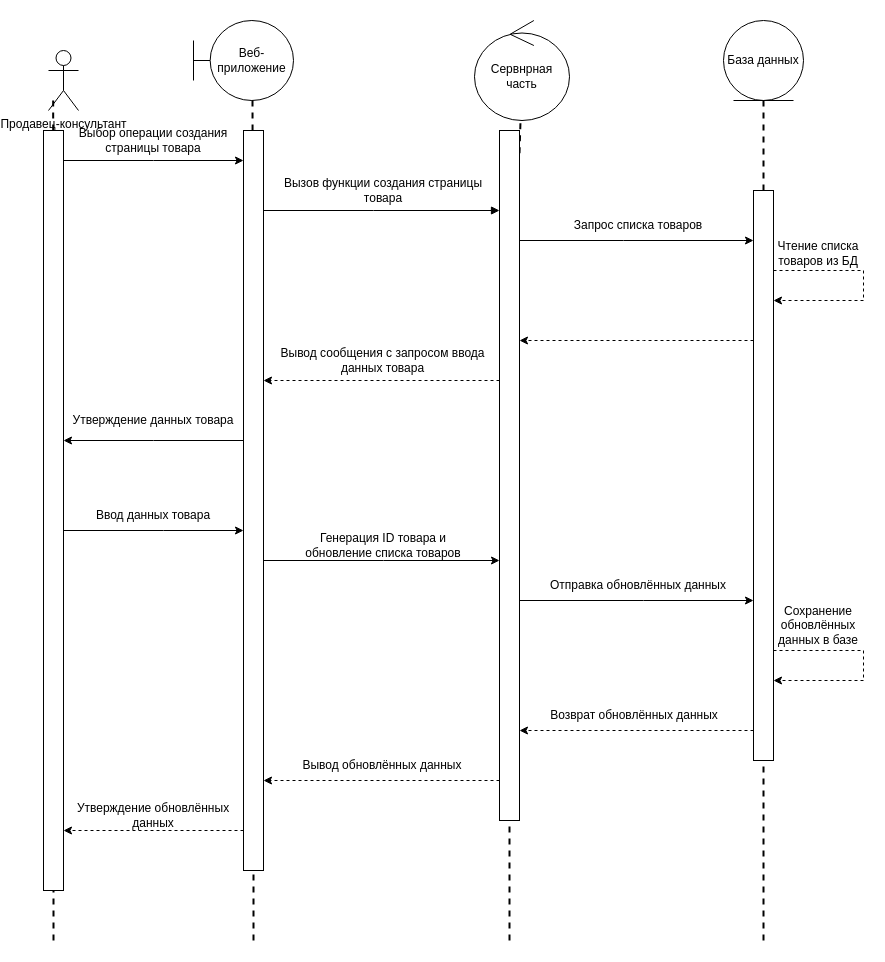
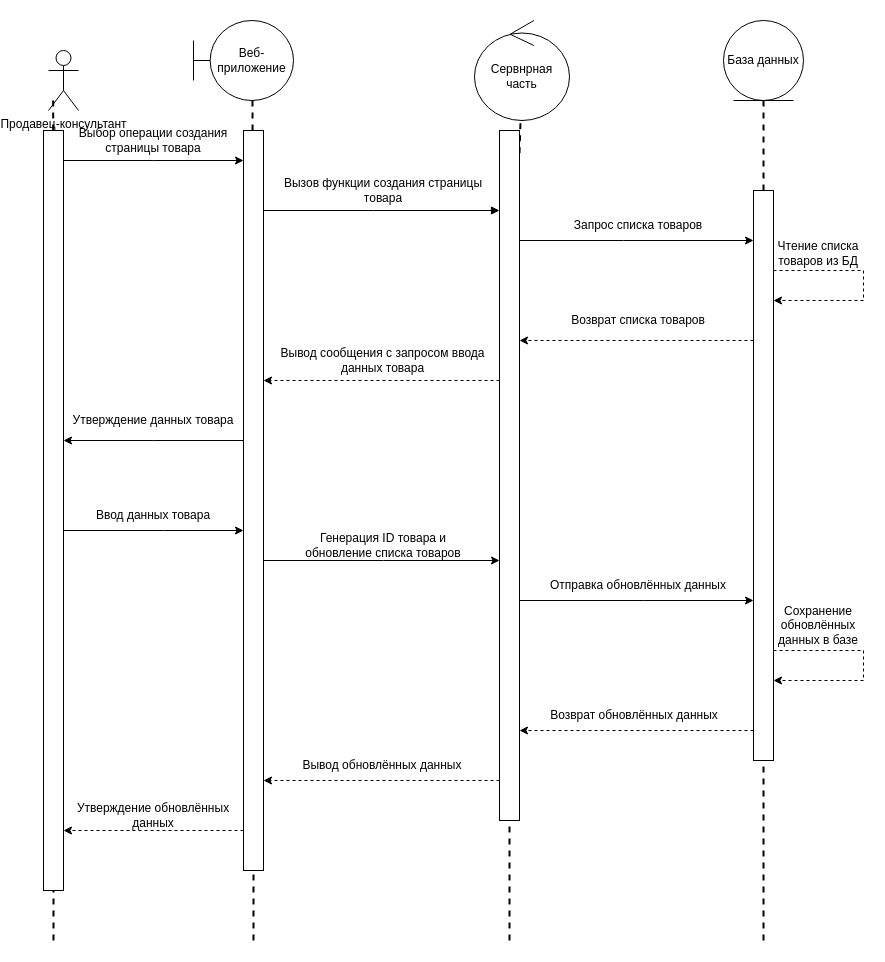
node "Возврат списка товаров": added
